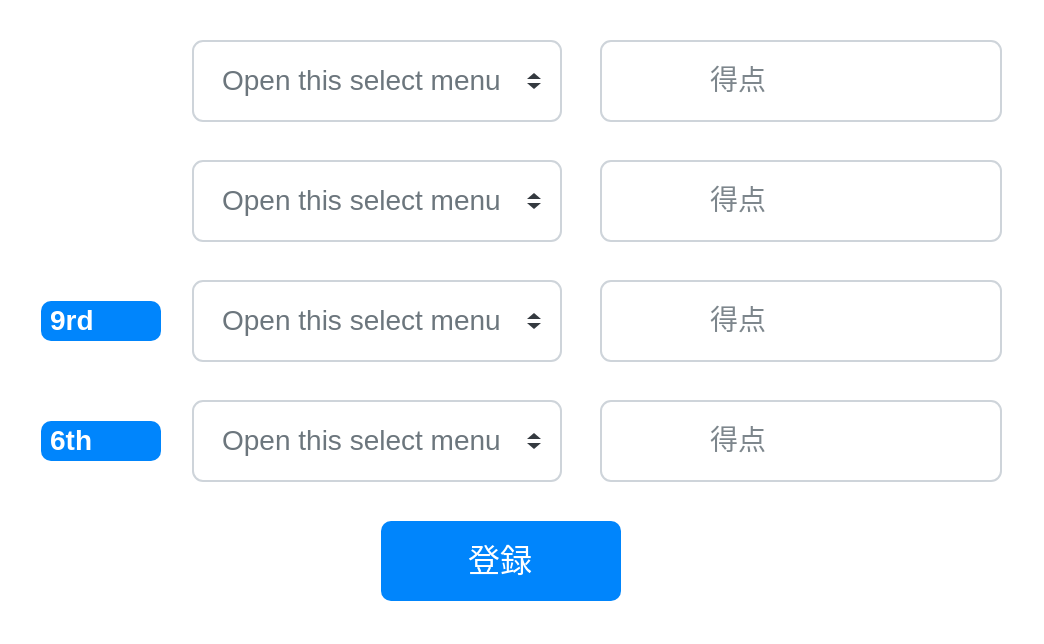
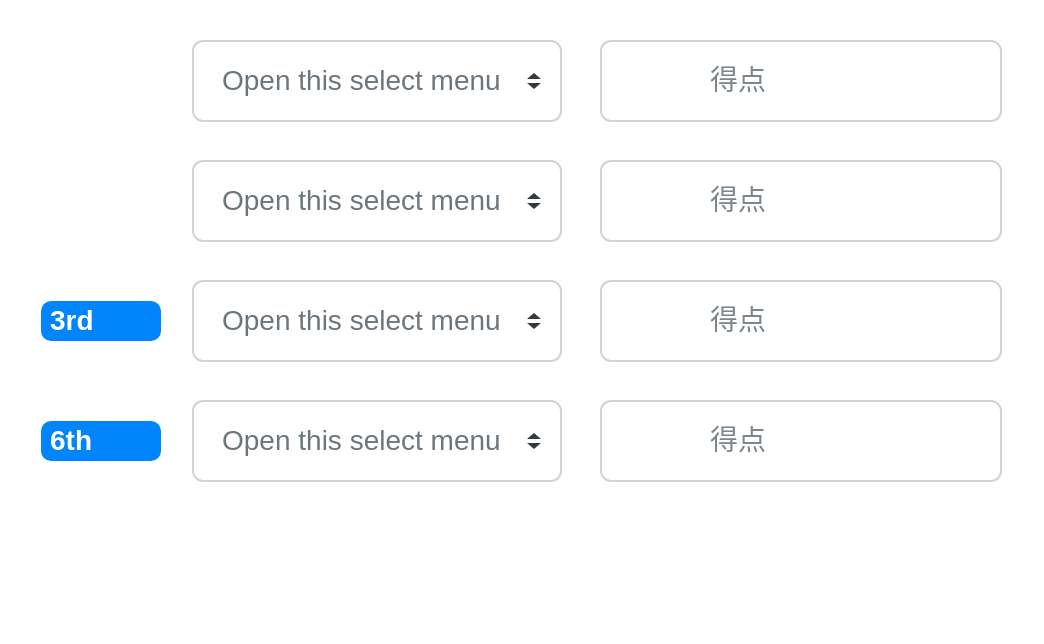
node "9rd": label "9rd" -> "3rd"
node "登録": removed
